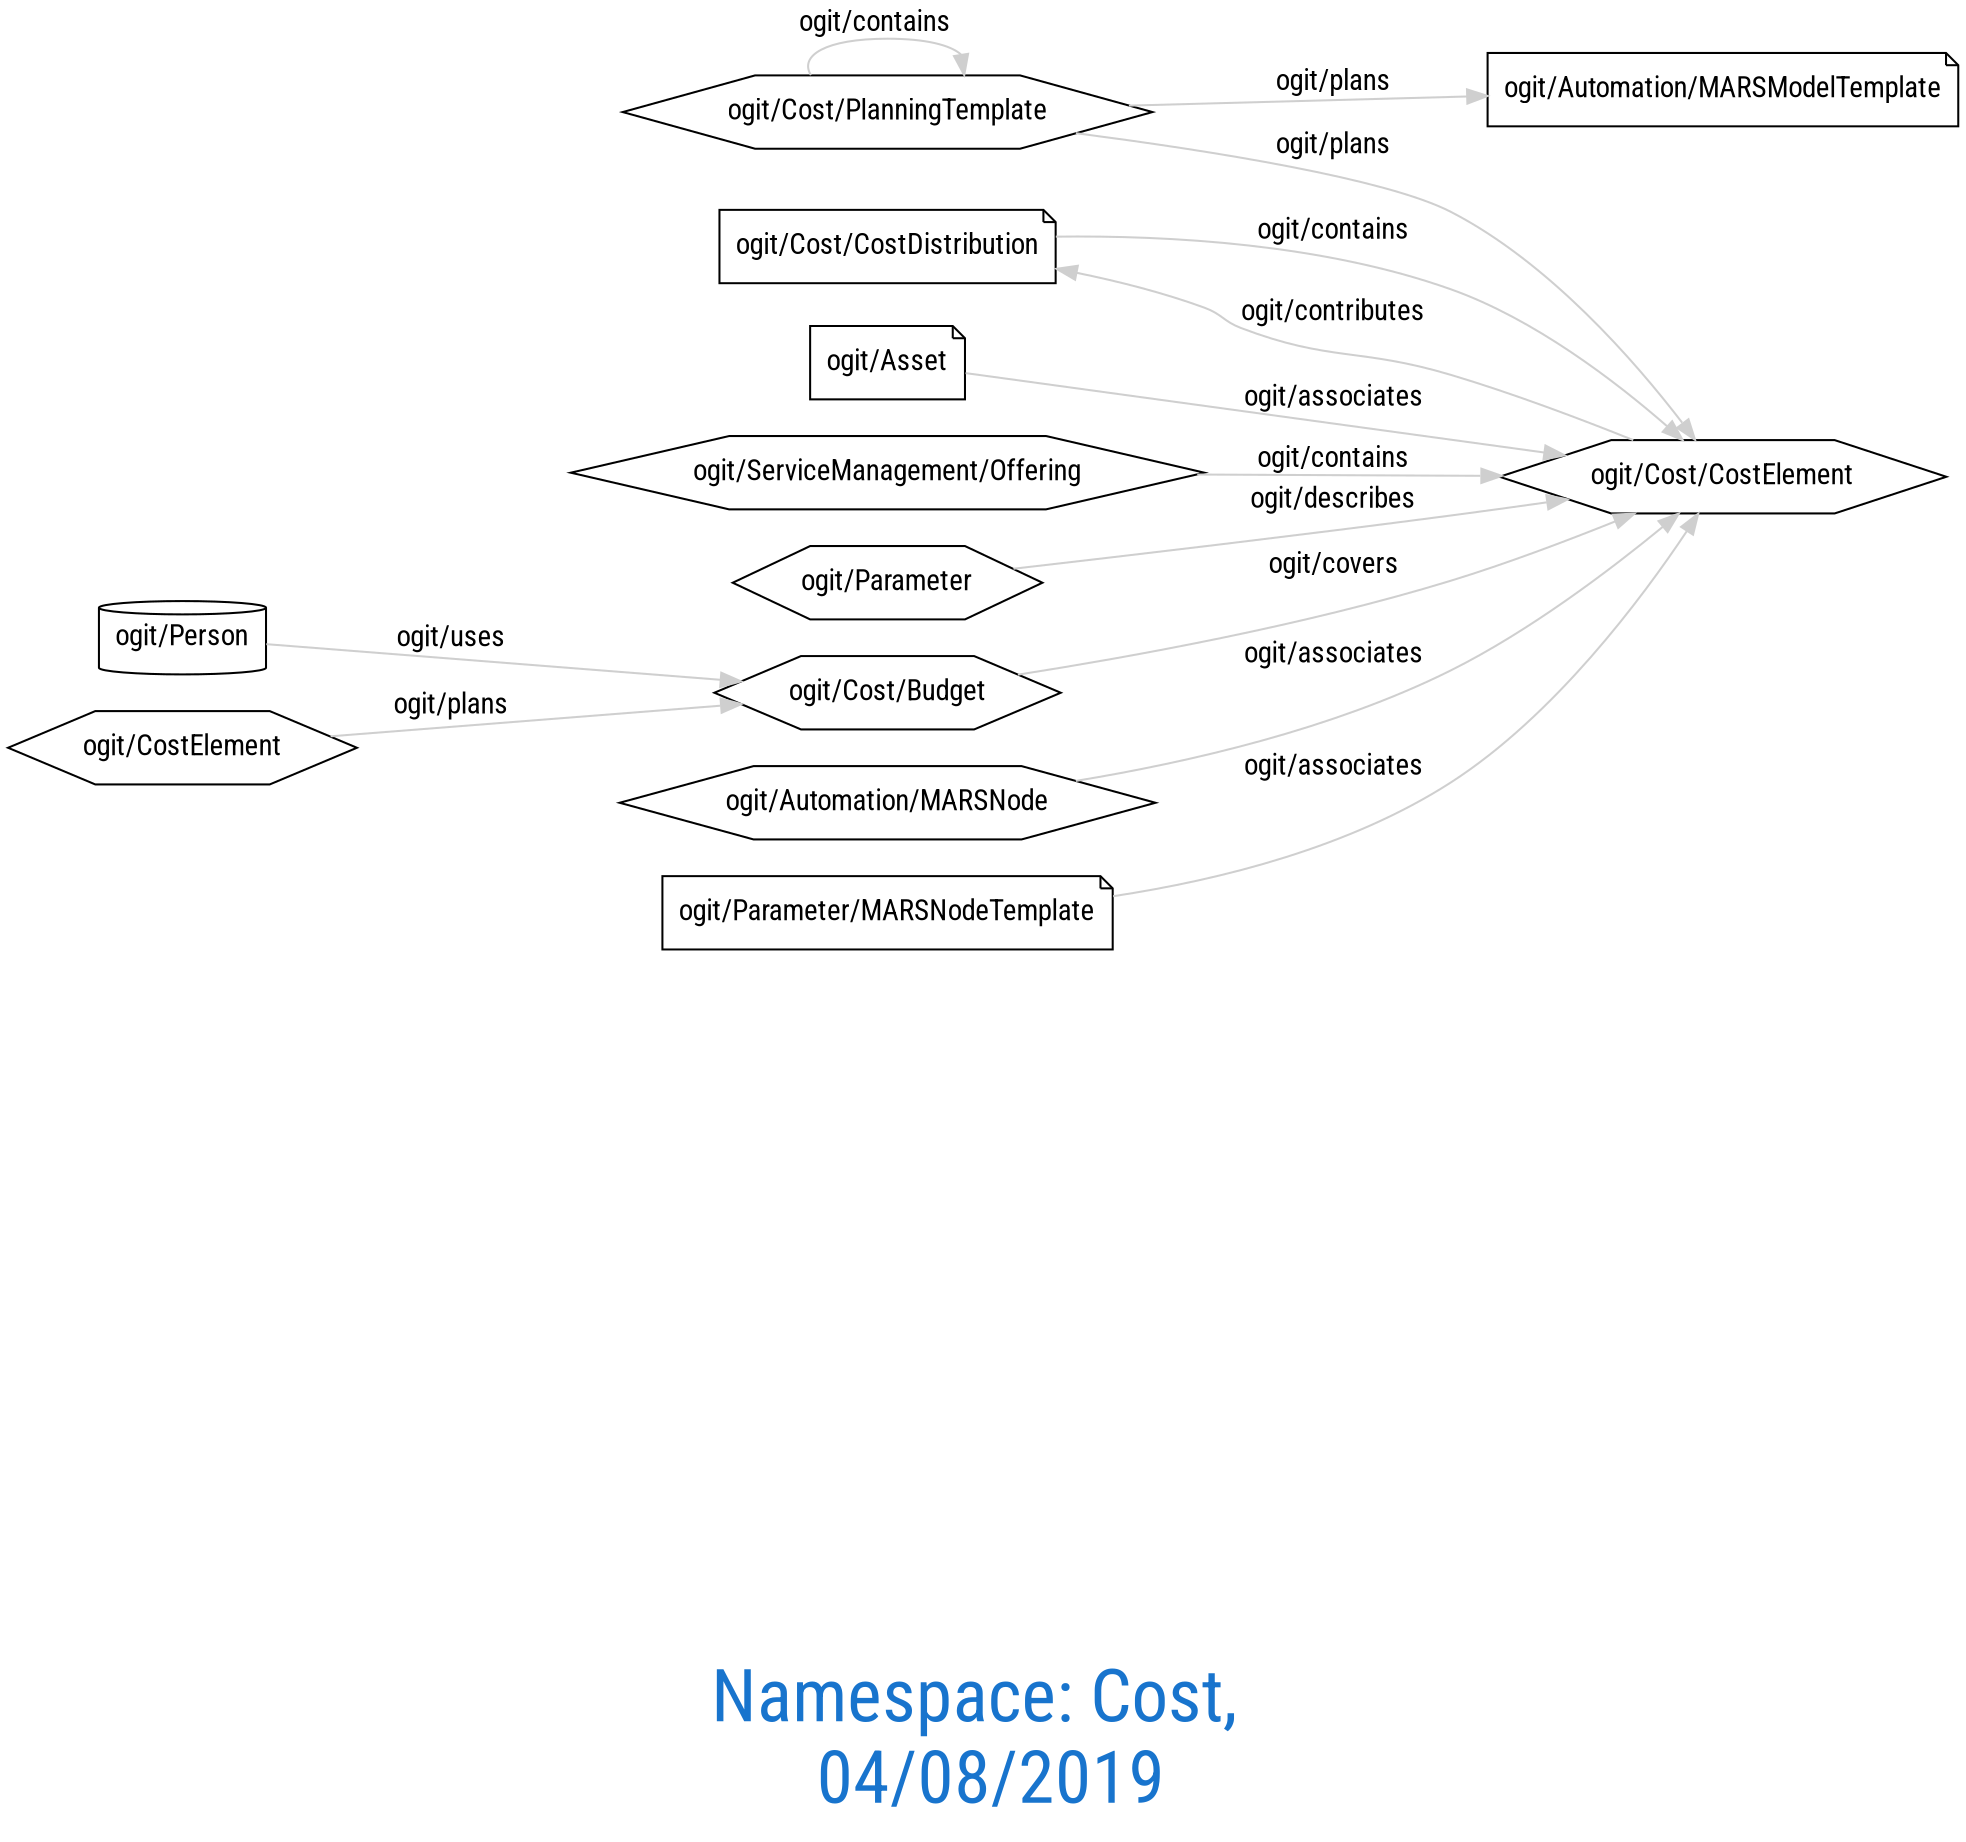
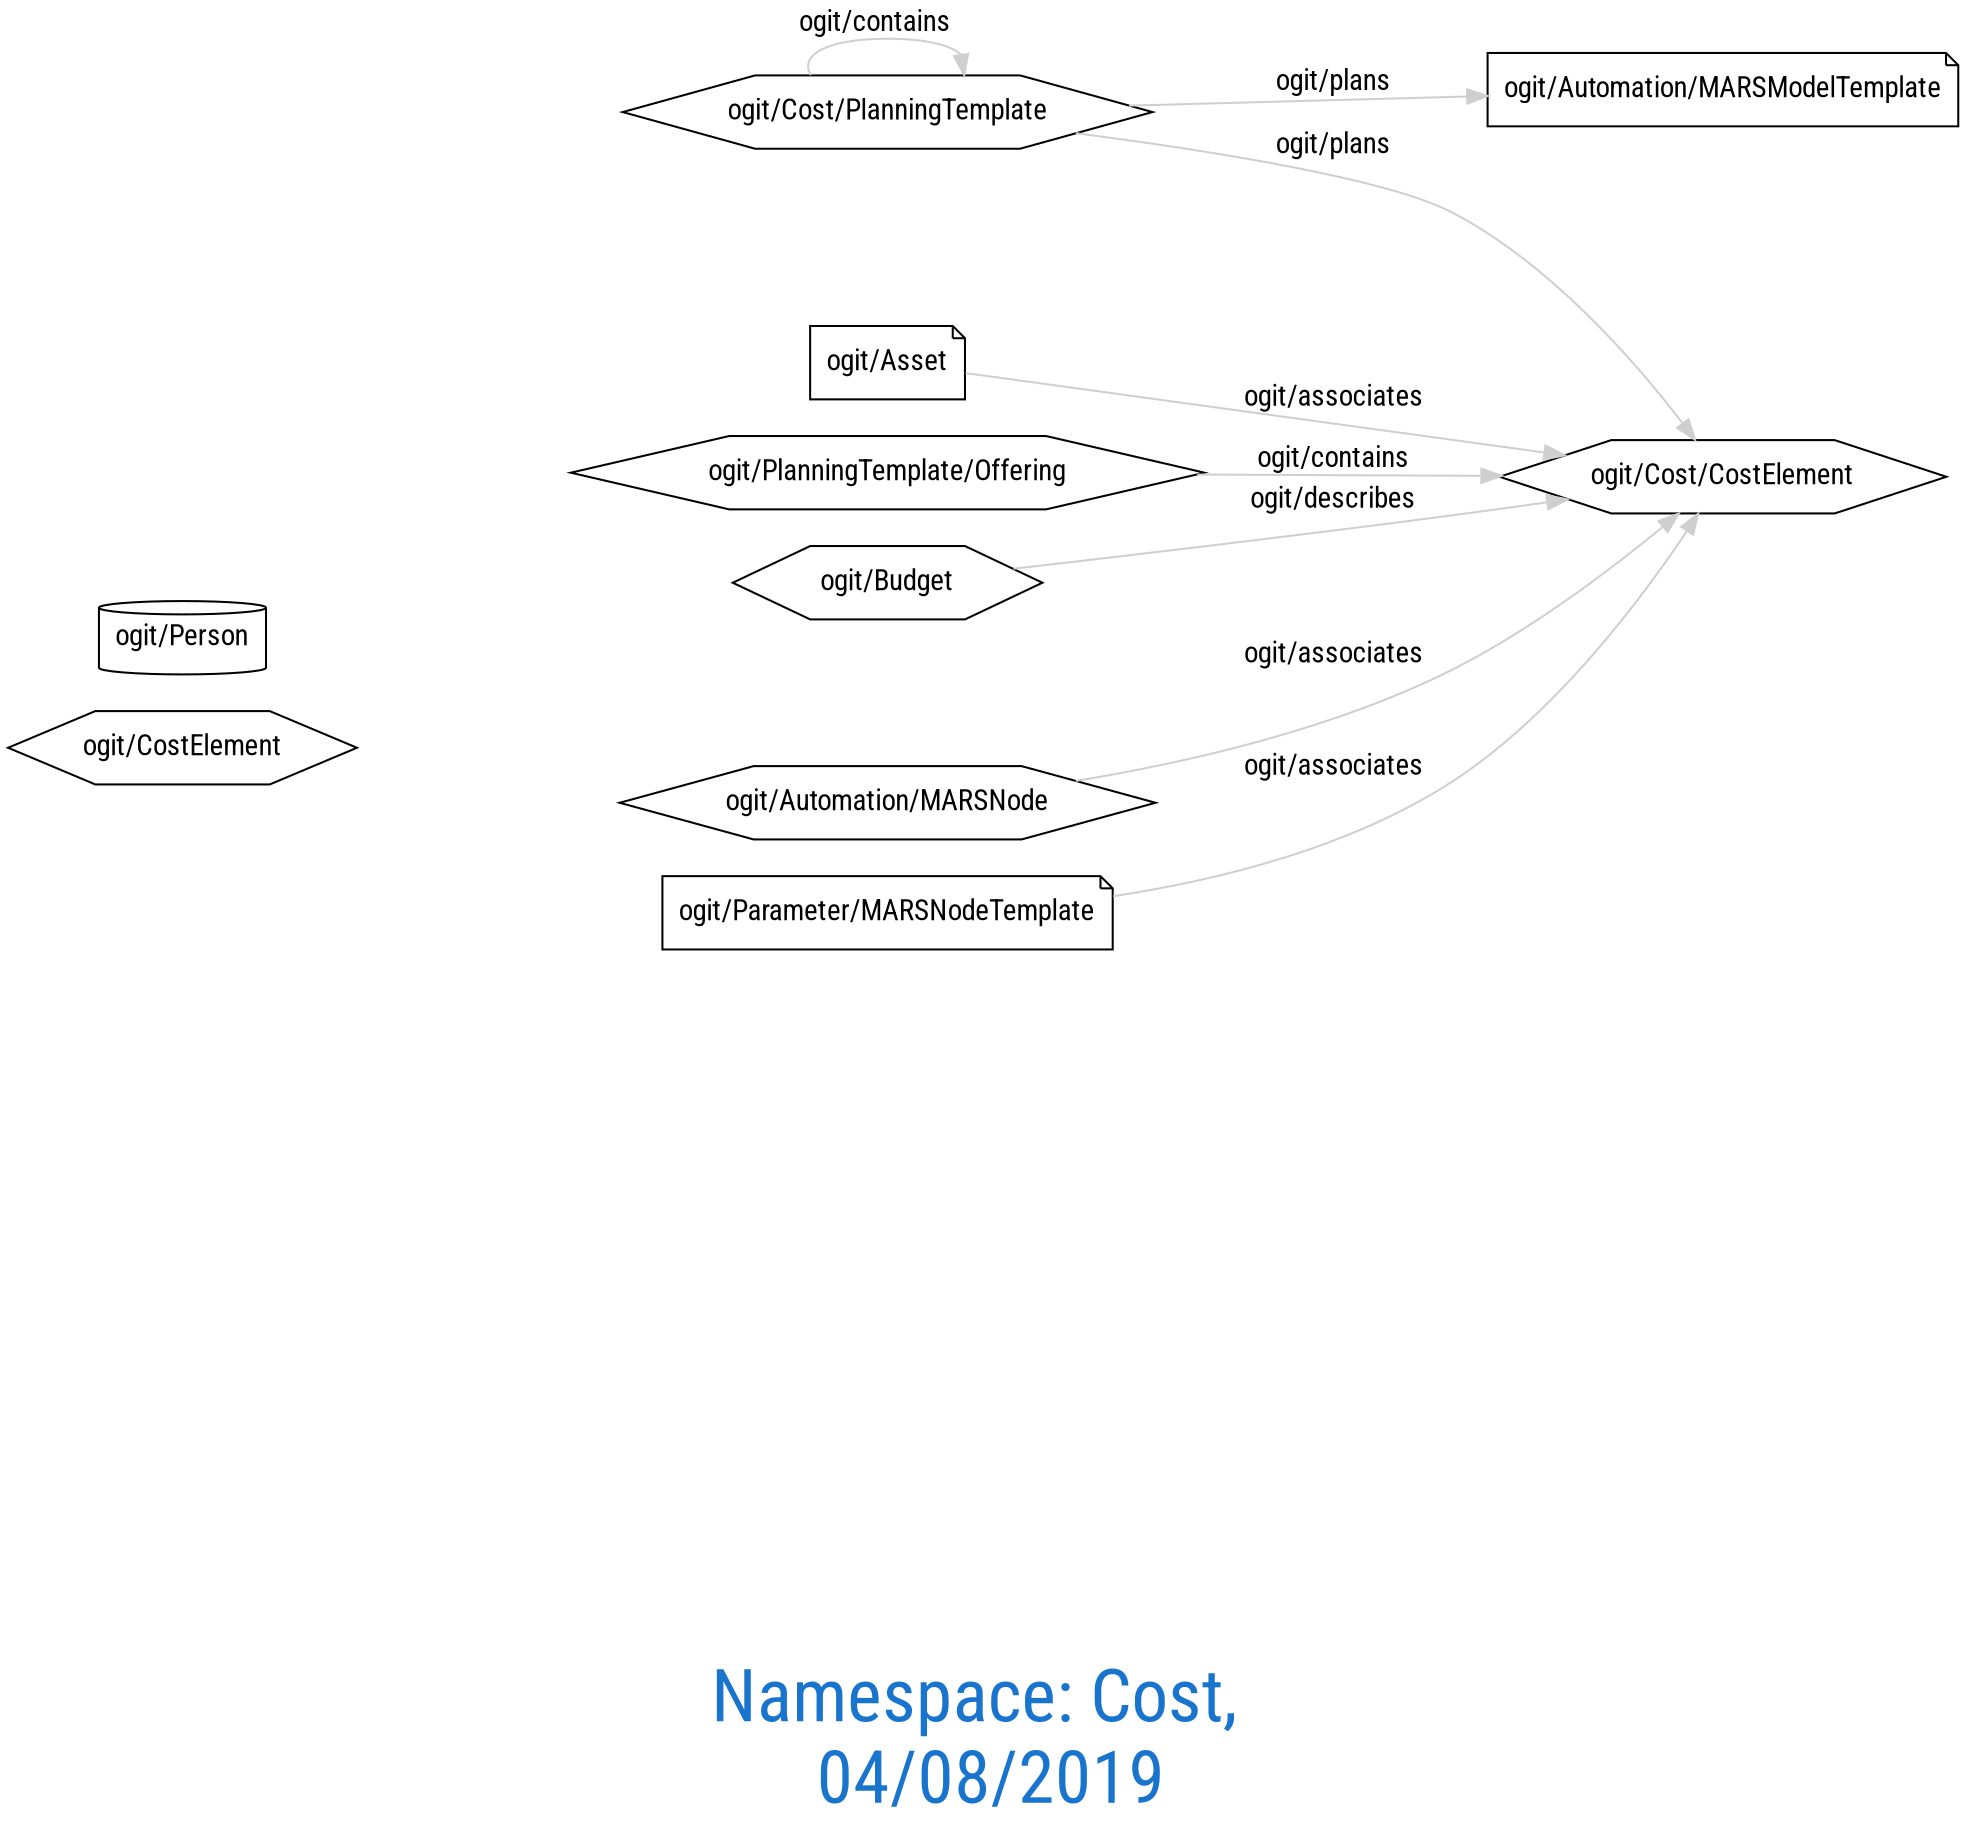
node "ogit/Cost/CostDistribution": removed
node "ogit/ServiceManagement/Offering": label "ogit/ServiceManagement/Offering" -> "ogit/PlanningTemplate/Offering"
node "ogit/Parameter": label "ogit/Parameter" -> "ogit/Budget"
node "ogit/Cost/Budget": removed
